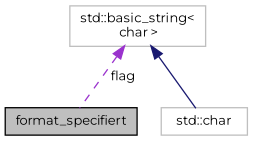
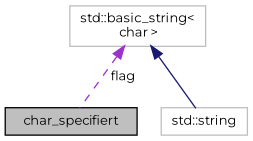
node "format_specifiert": label "format_specifiert" -> "char_specifiert"
node "std::char": label "std::char" -> "std::string"
